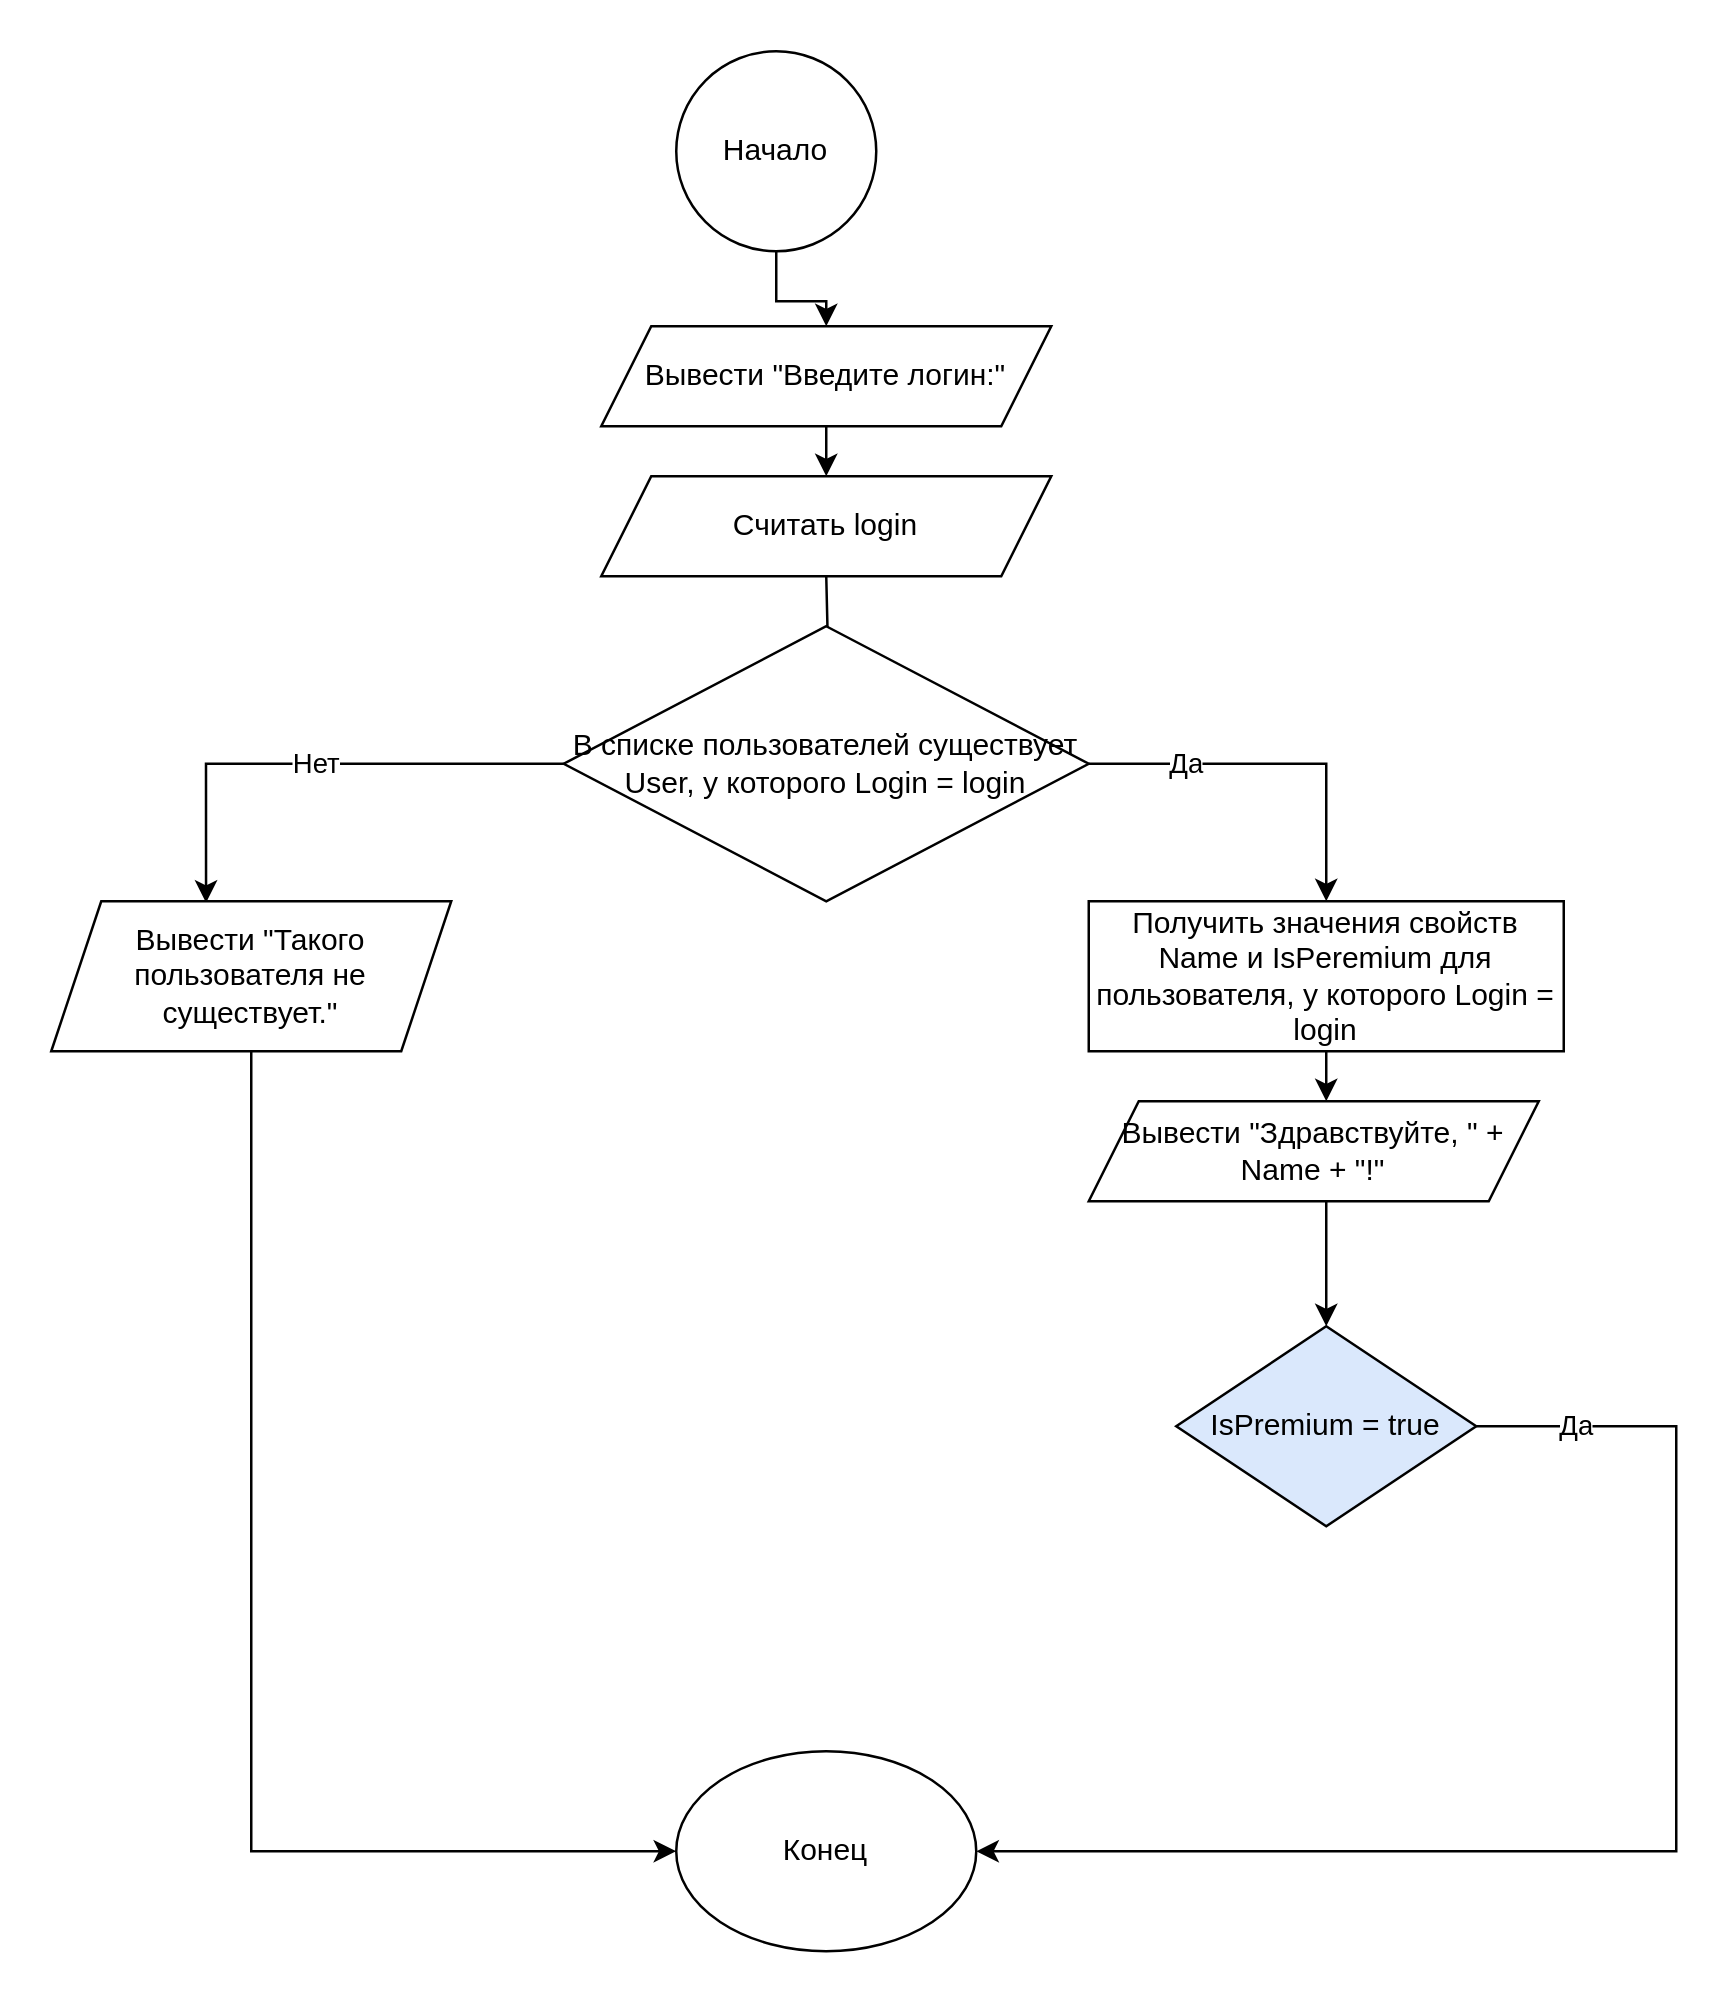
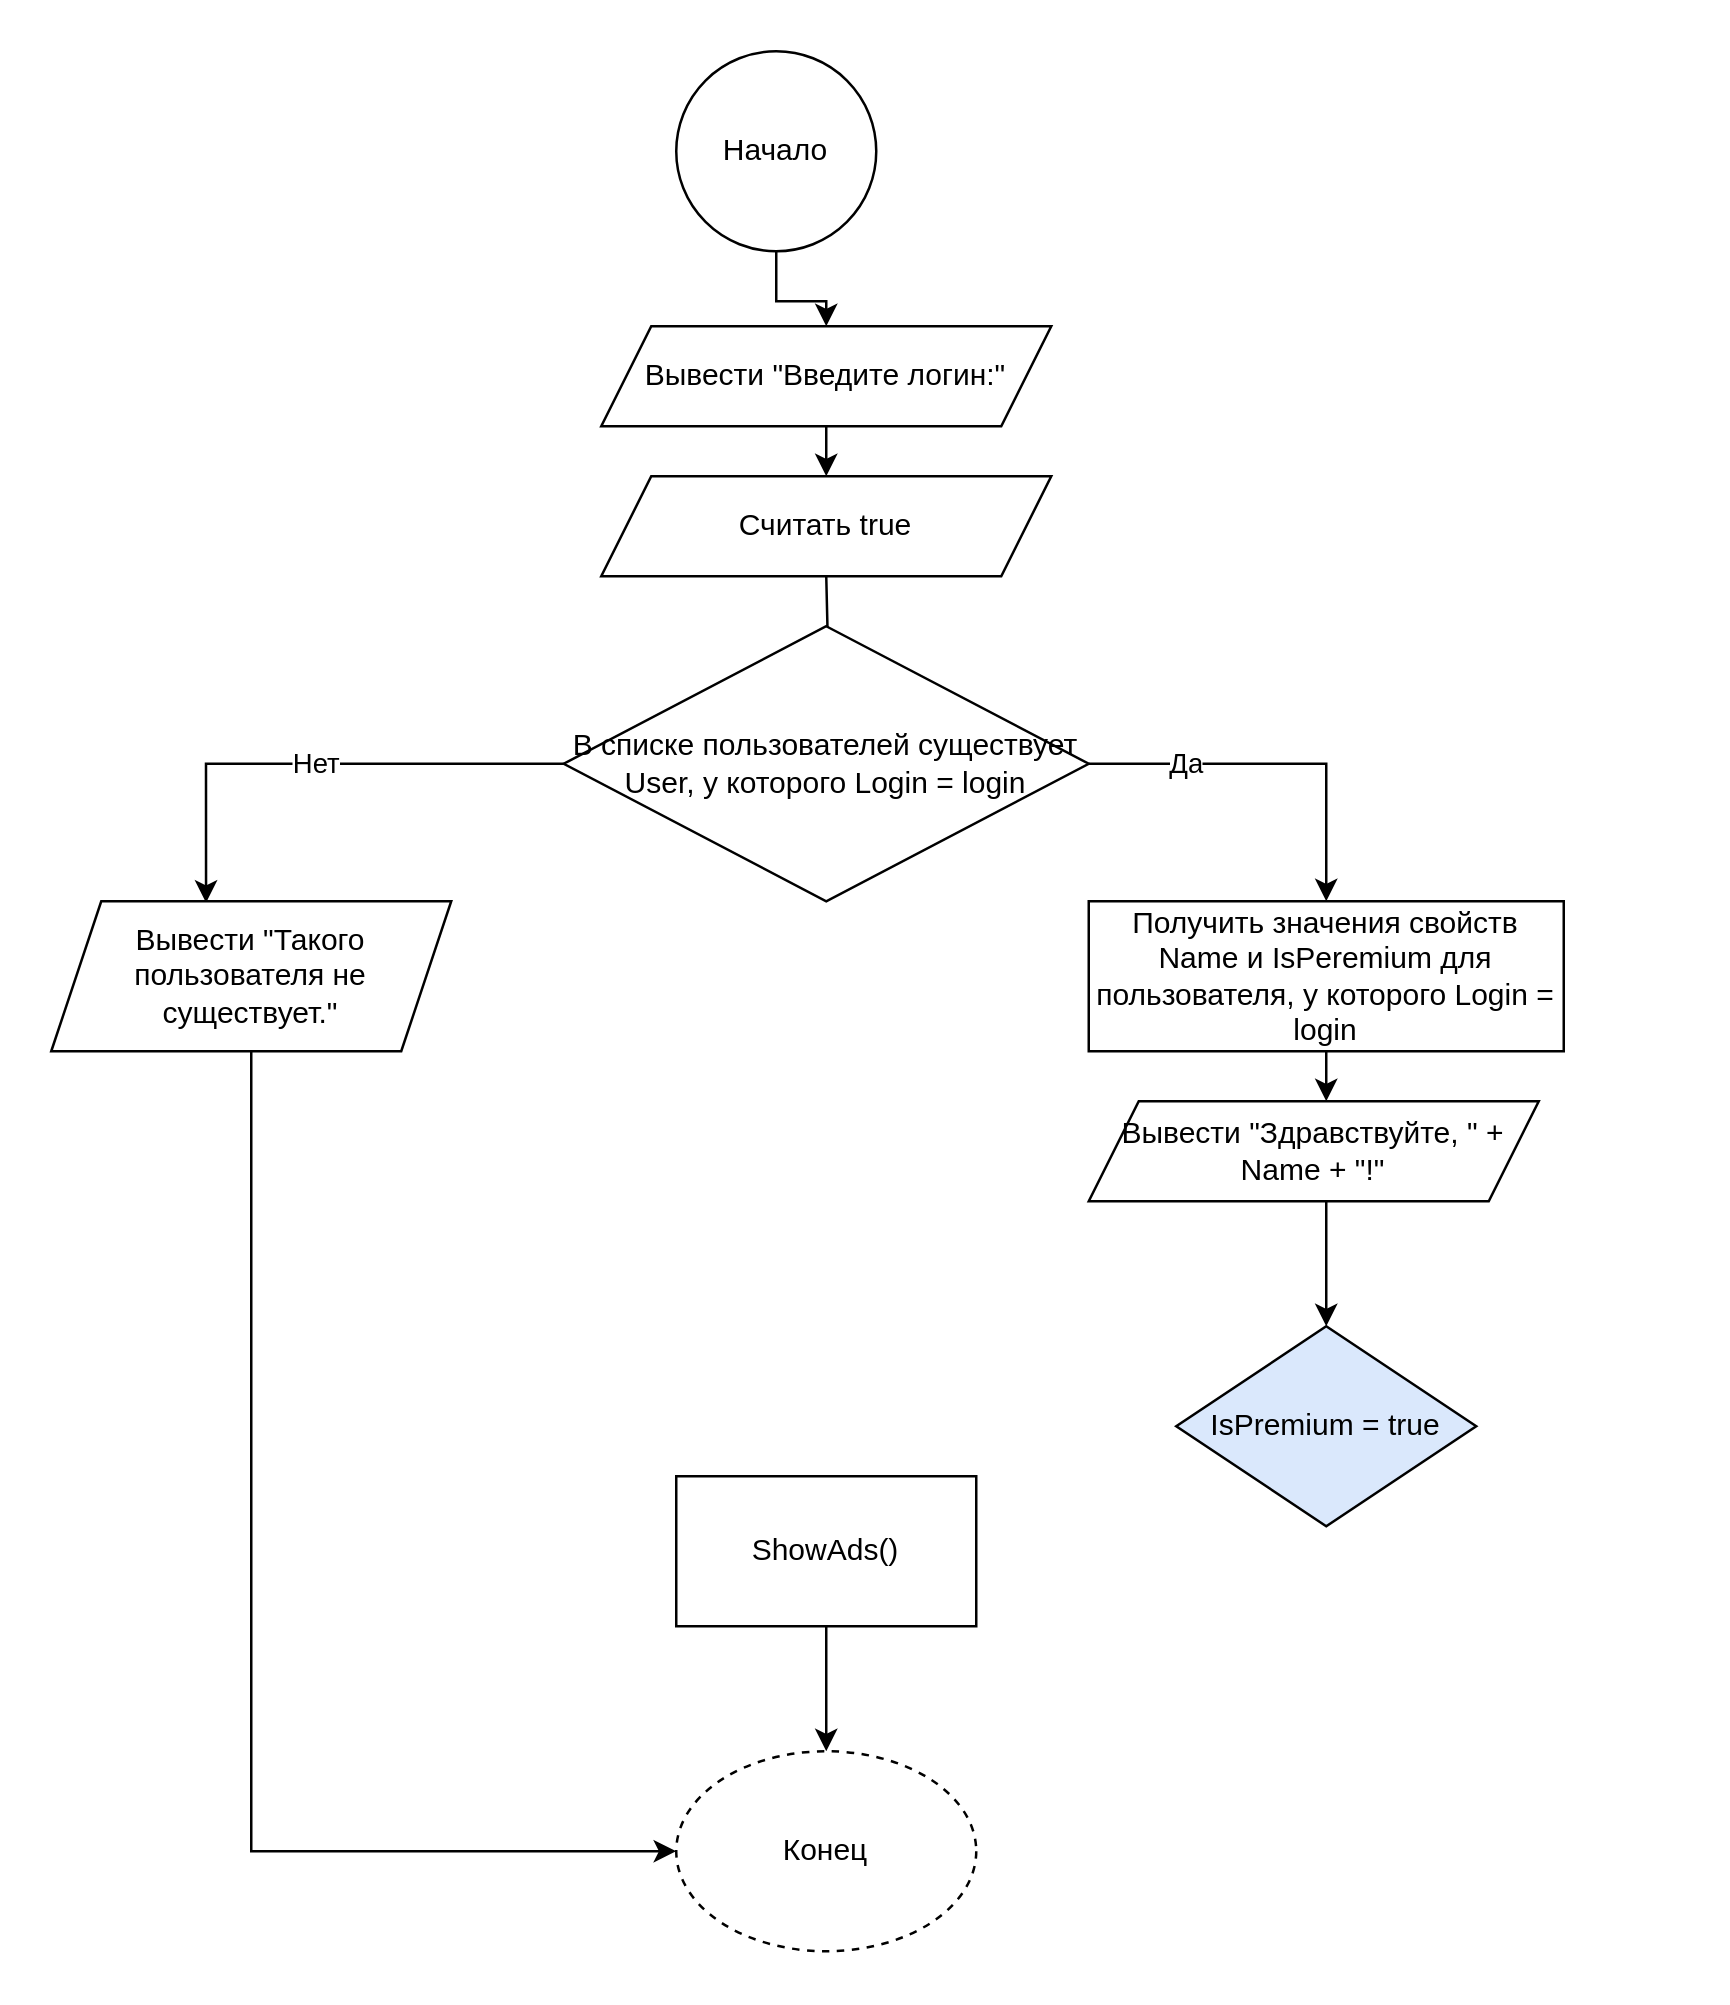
node "Считать login": label "Считать login" -> "Считать true"
node "ShowAds()": added
edge "ShowAds()" -> "Конец": added
node "Конец": style solid -> dashed
edge "IsPremium = true" -> "Конец": removed, label "Да"
